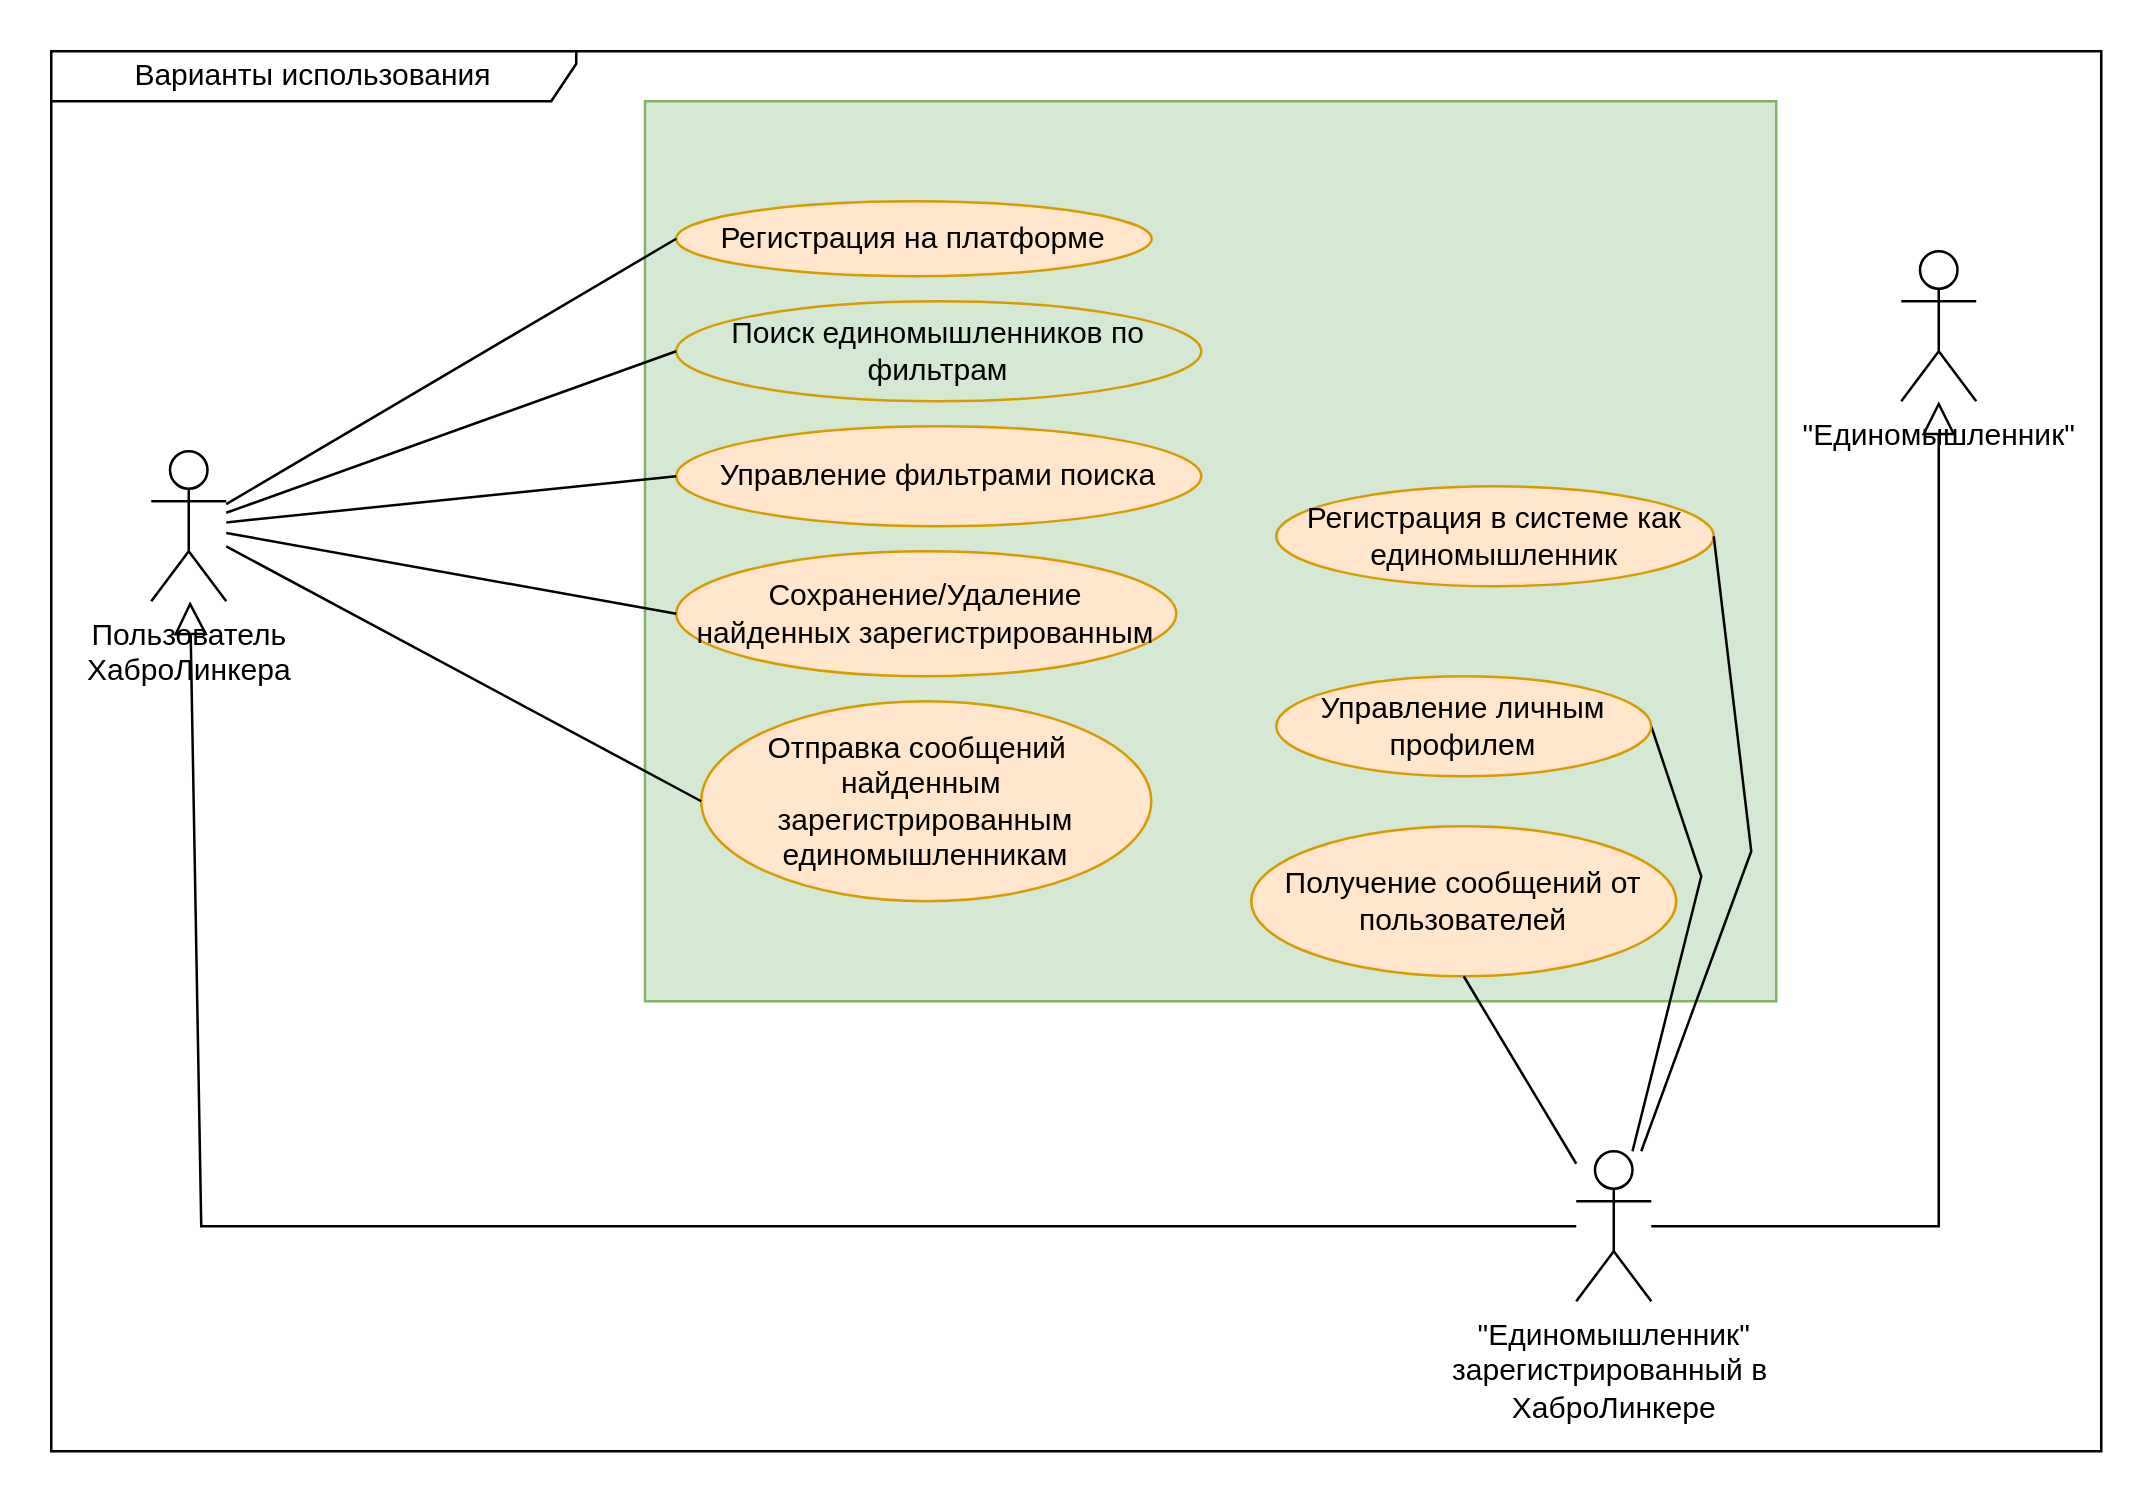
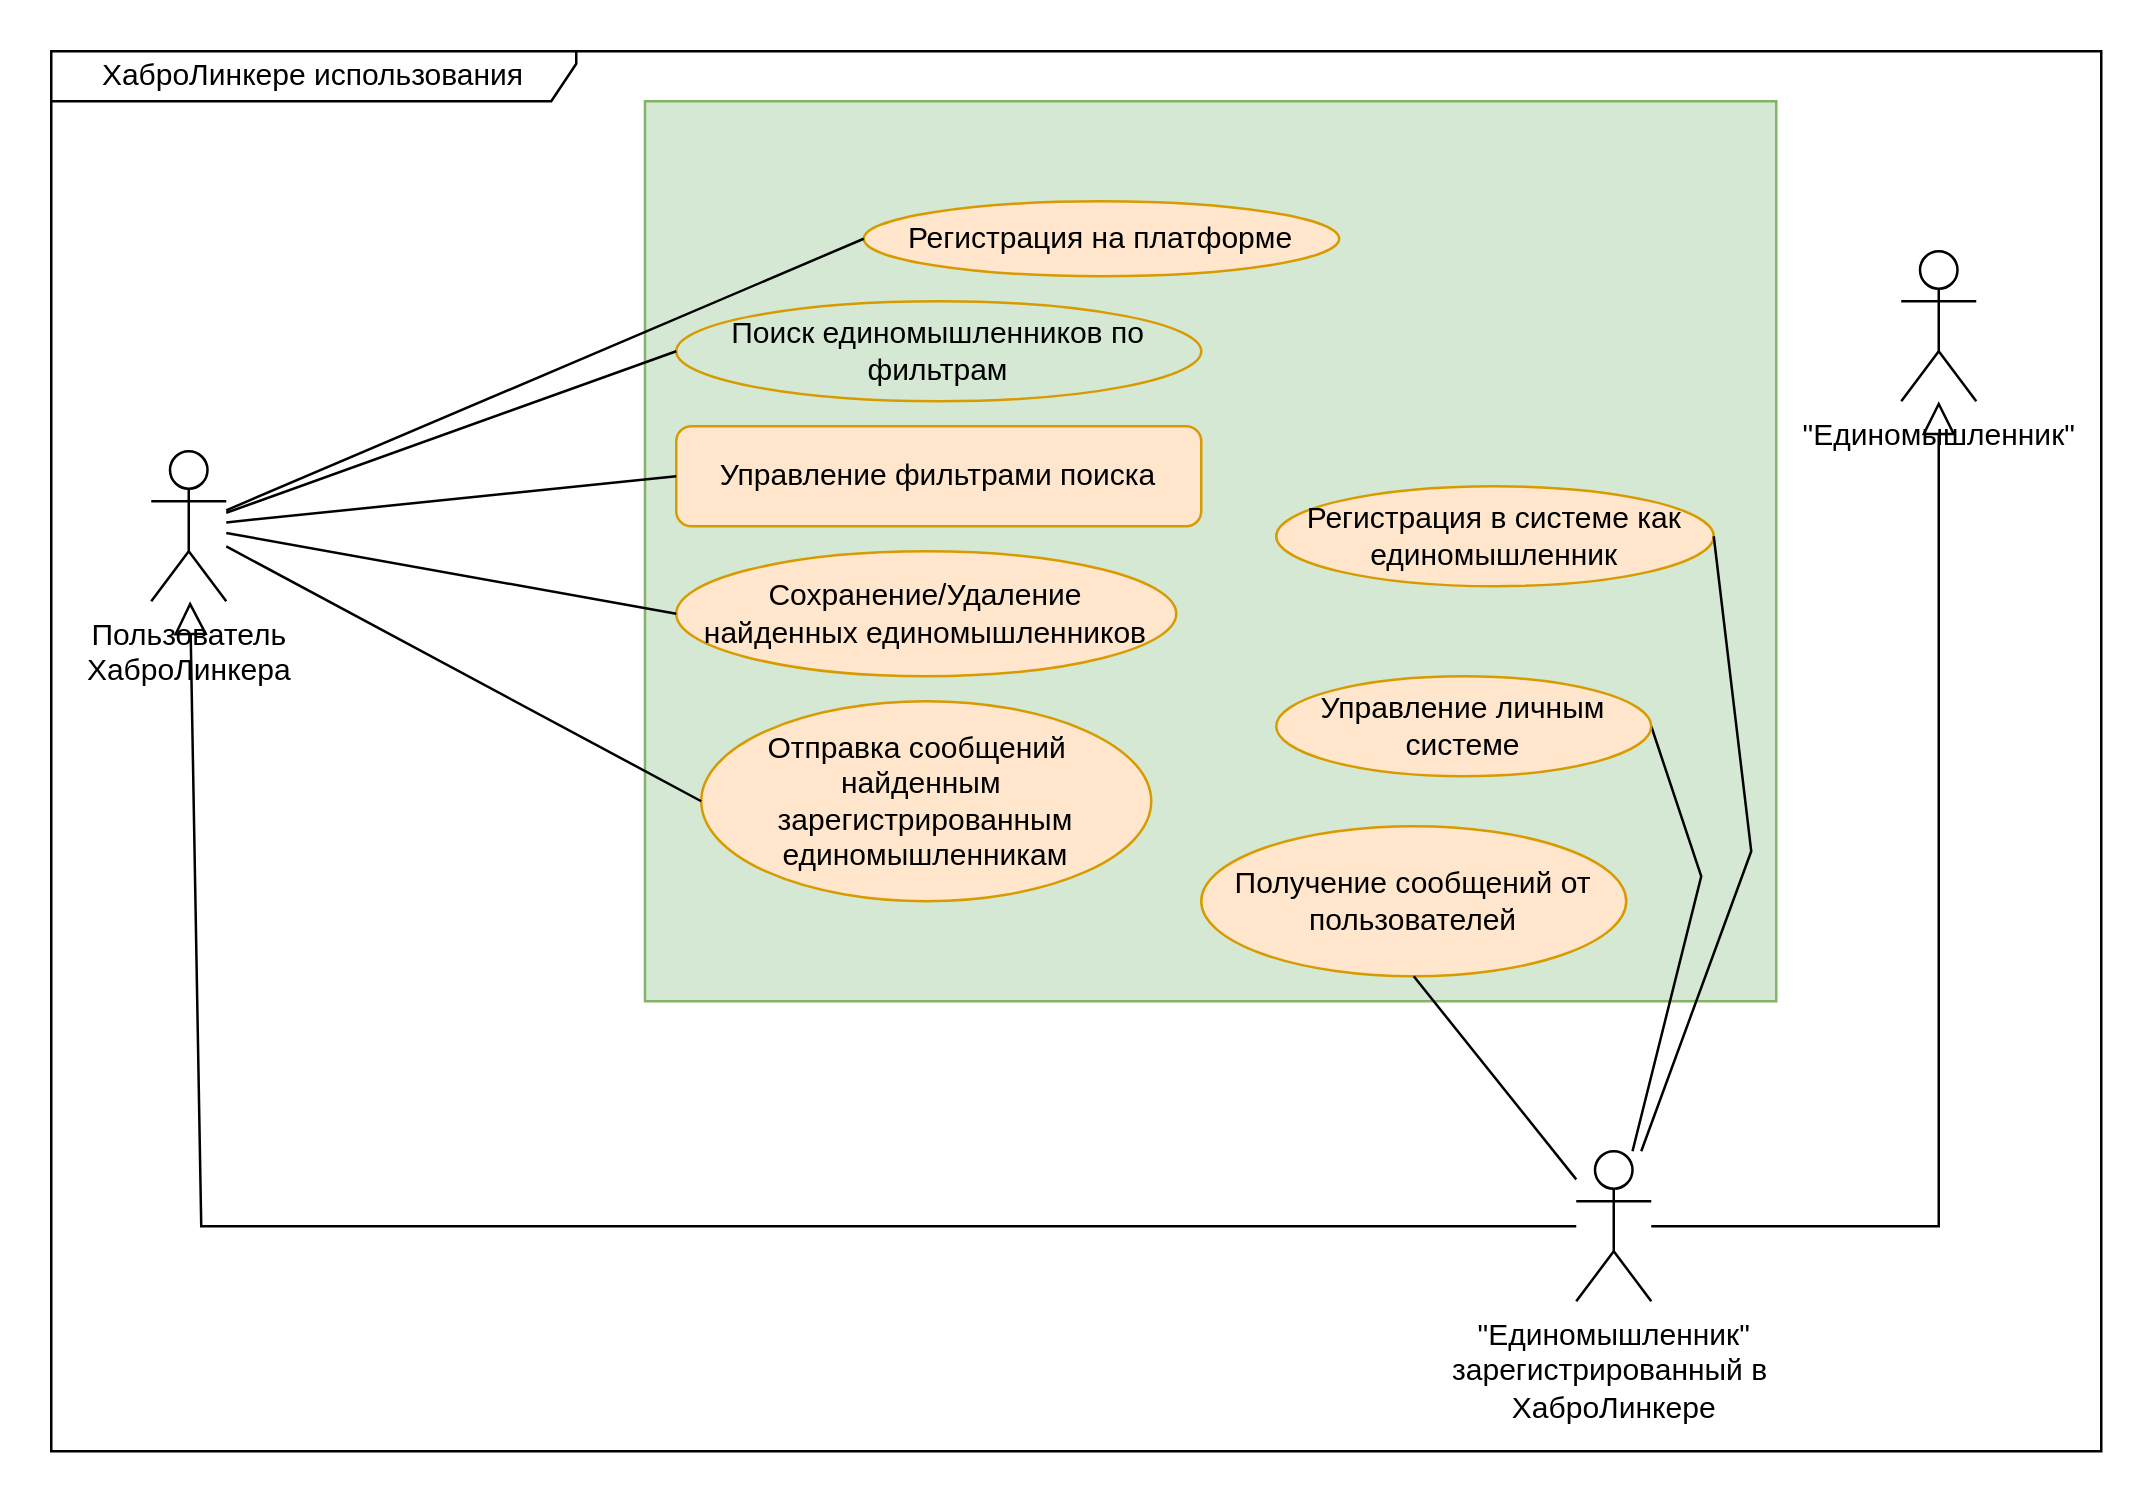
node "Варианты использования": label "Варианты использования" -> "ХаброЛинкере использования"
node "Регистрация на платформе": moved (914, 239) -> (1101, 239)
node "Управление фильтрами поиска": shape ellipse -> rounded rectangle
node "Сохранение/Удаление найденных зарегистрированным": label "Сохранение/Удаление найденных зарегистрированным" -> "Сохранение/Удаление найденных единомышленников"
node "Управление личным профилем": label "Управление личным профилем" -> "Управление личным системе"
node "Получение сообщений от пользователей": moved (1464, 901) -> (1414, 901)
